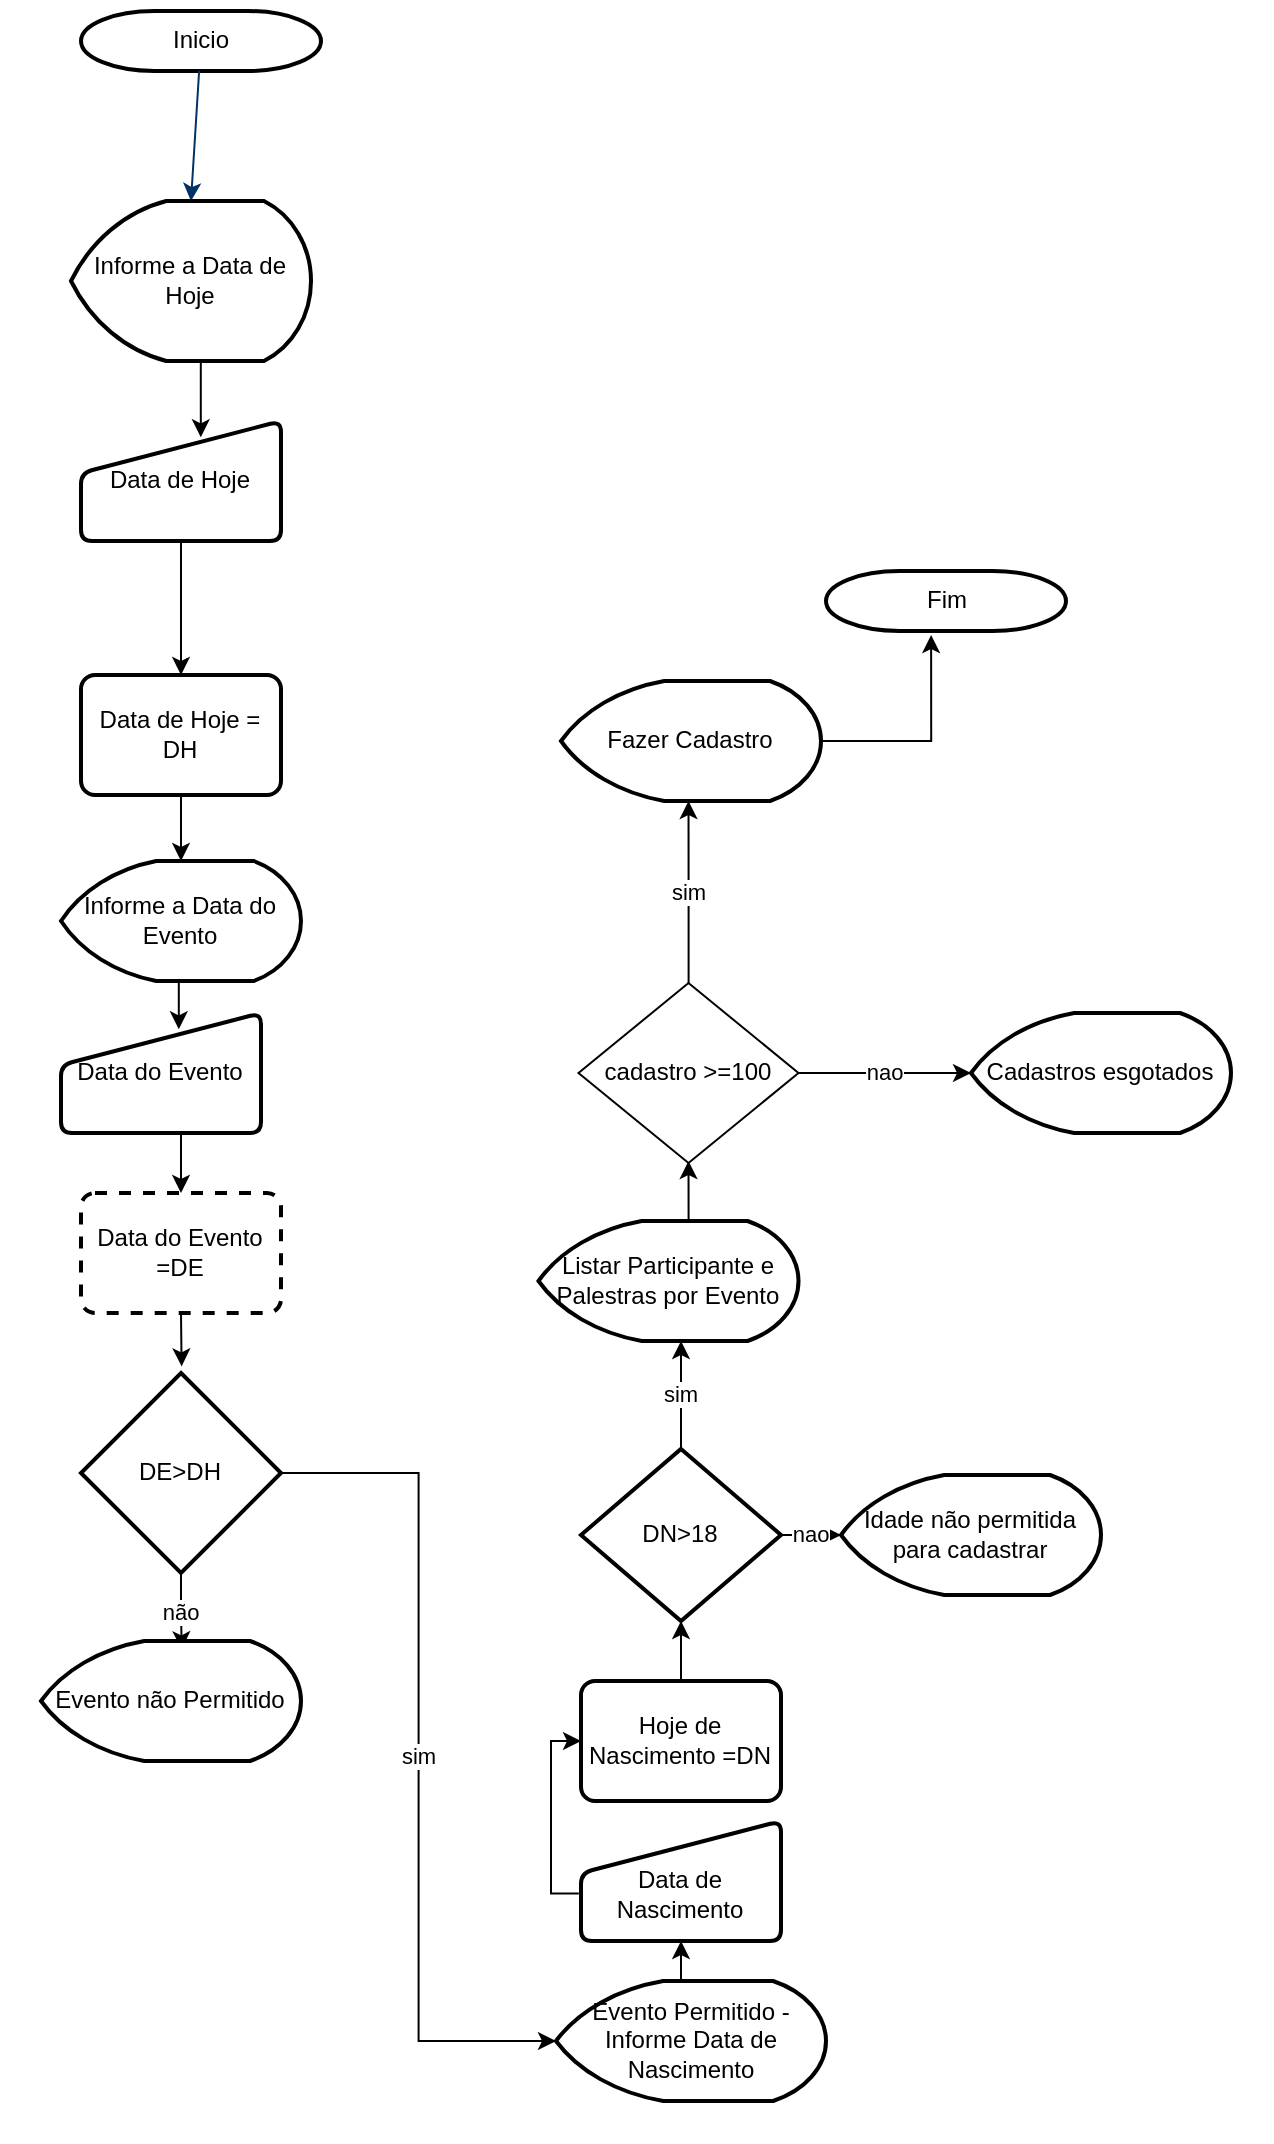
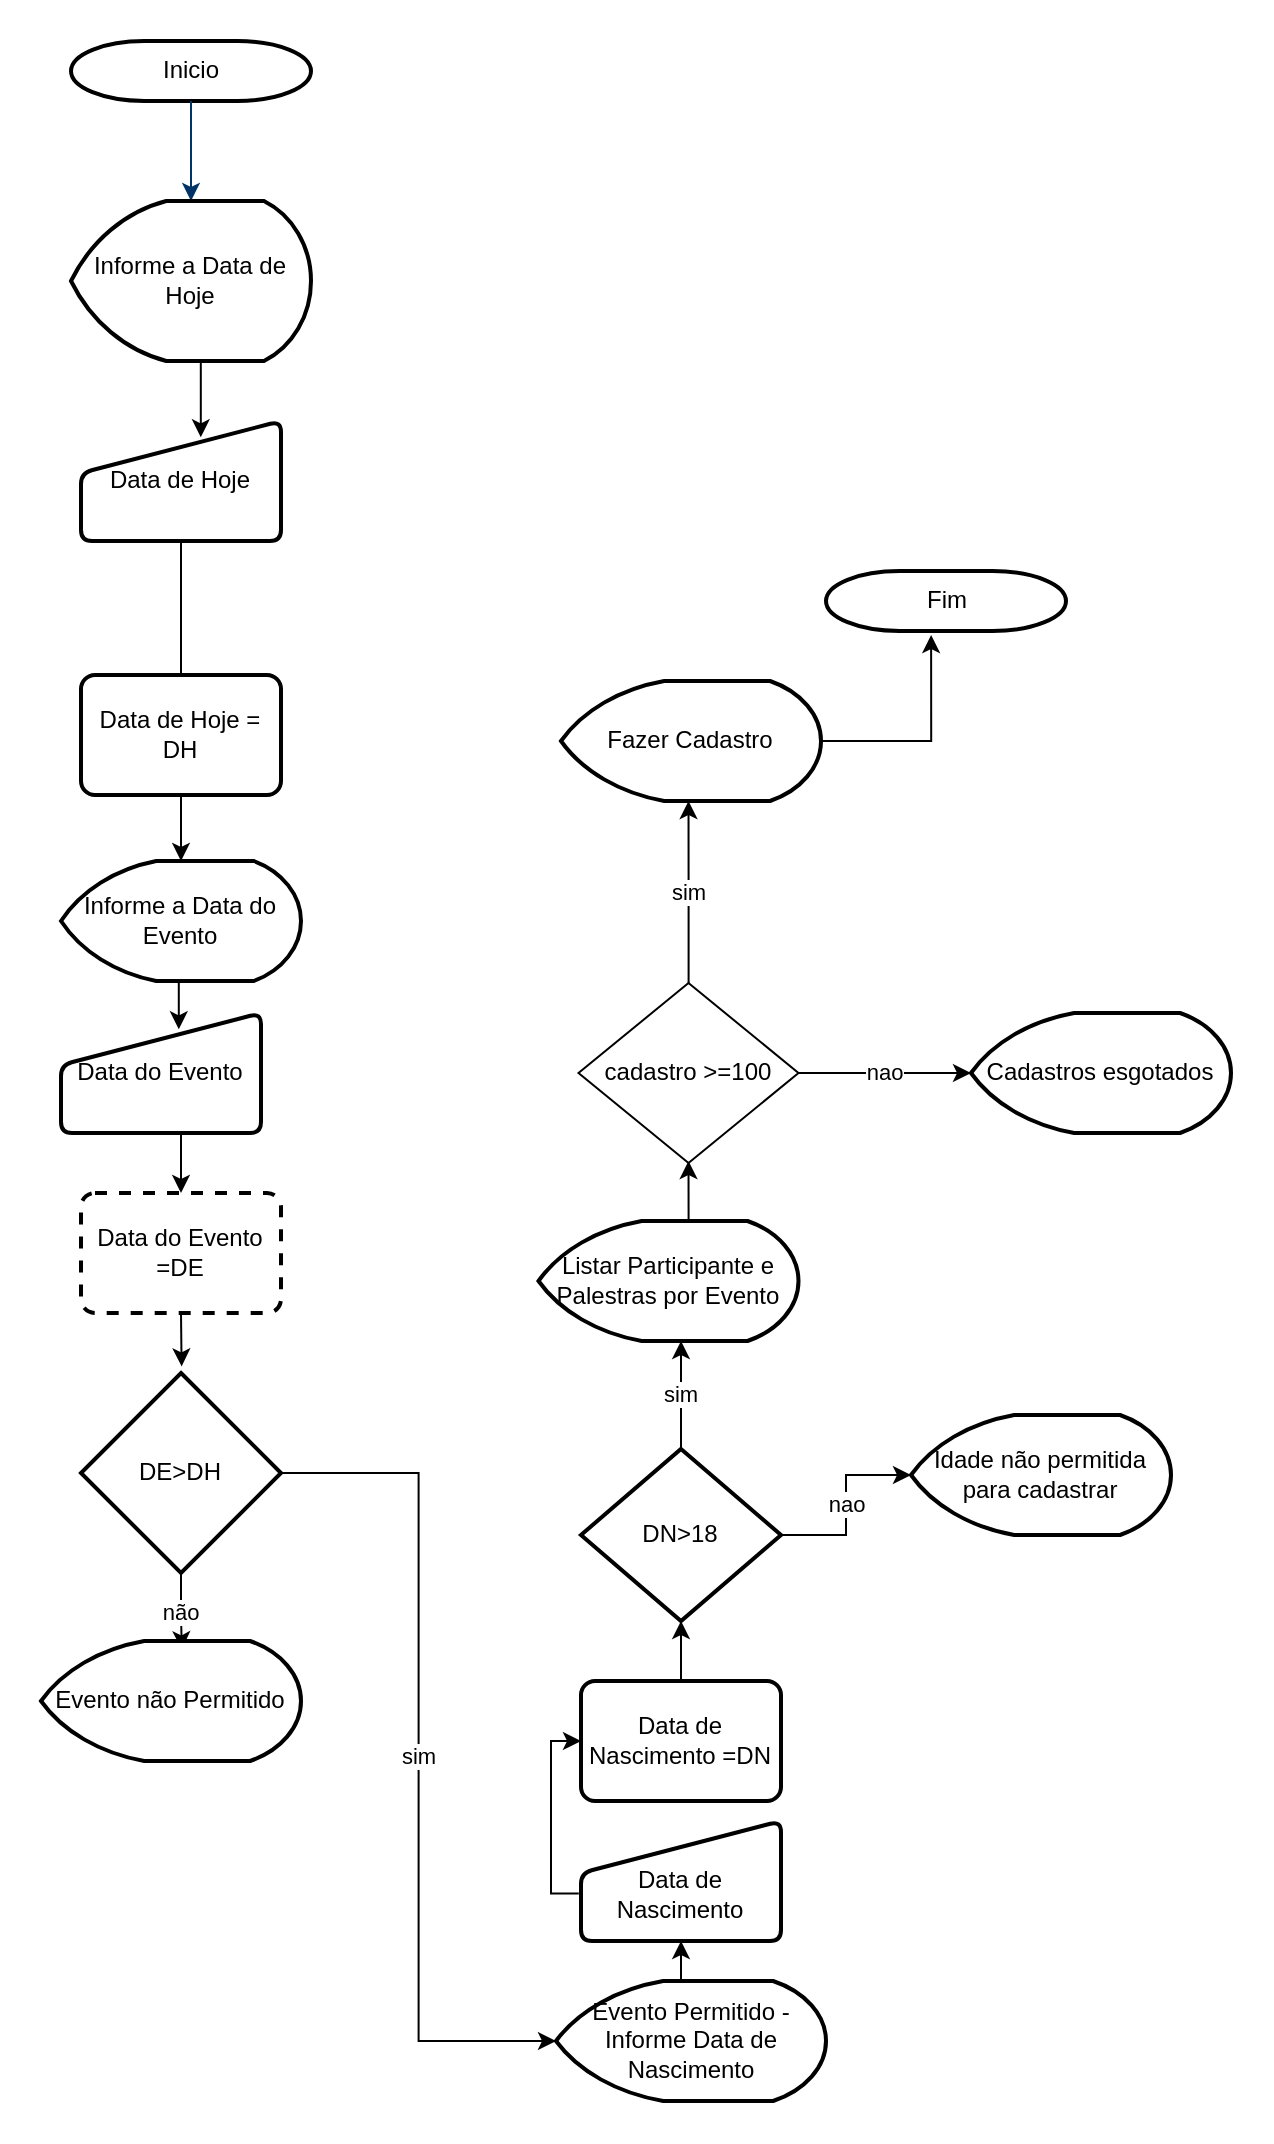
node "Inicio": moved (201, 41) -> (191, 71)
edge "Data de Hoje" -> "Data de Hoje = DH": arrowhead classic -> none
node "Idade não permitida para cadastrar": moved (971, 1535) -> (1041, 1475)
node "Hoje de Nascimento =DN": label "Hoje de Nascimento =DN" -> "Data de Nascimento =DN"
